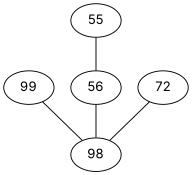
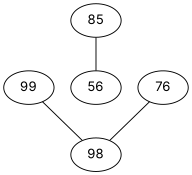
node "55": label "55" -> "85"
node "72": label "72" -> "76"
edge "56" -- "98": removed
